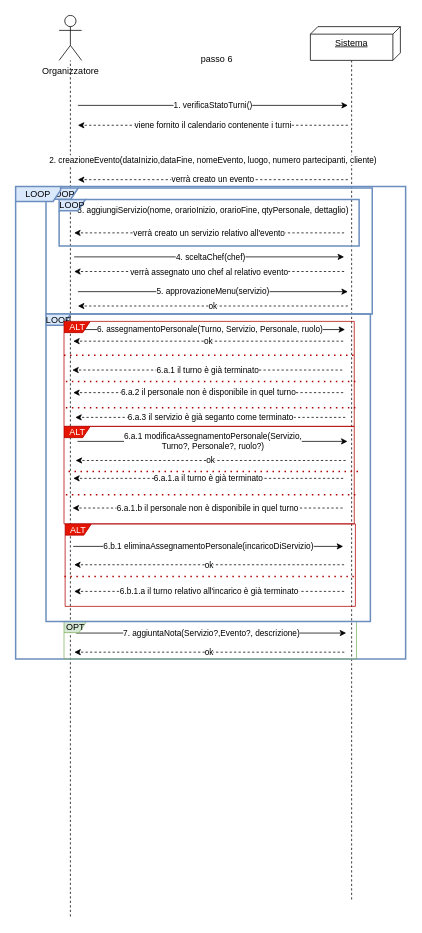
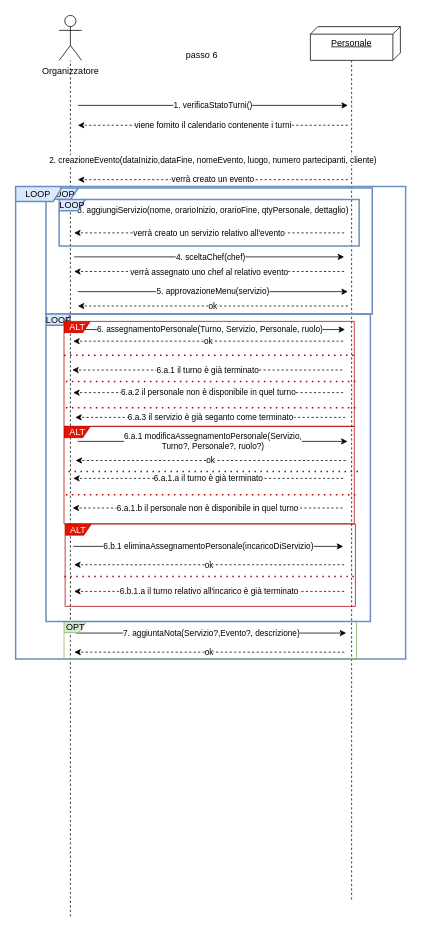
node "Sistema": label "Sistema" -> "Personale"
node "passo 6": moved (216, 59) -> (201, 55)
